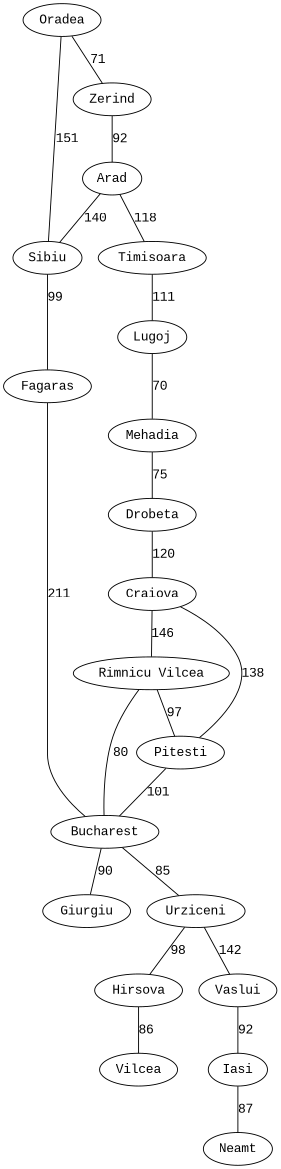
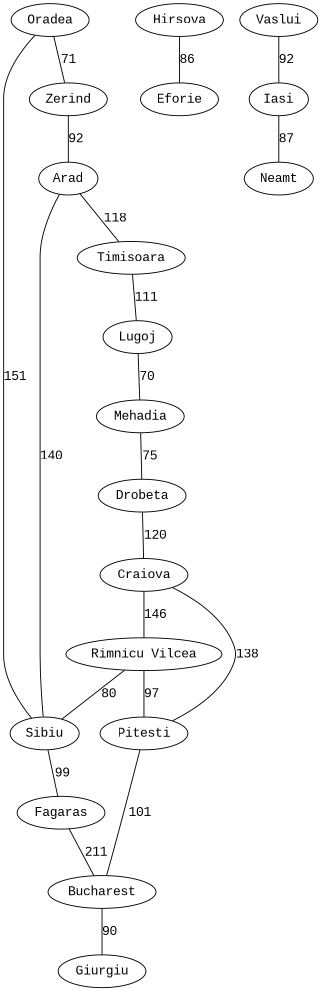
edge "Rimnicu Vilcea" -- "Bucharest": now "Rimnicu Vilcea" -- "Sibiu"
node "Urziceni": removed
node "Vilcea": label "Vilcea" -> "Eforie"
